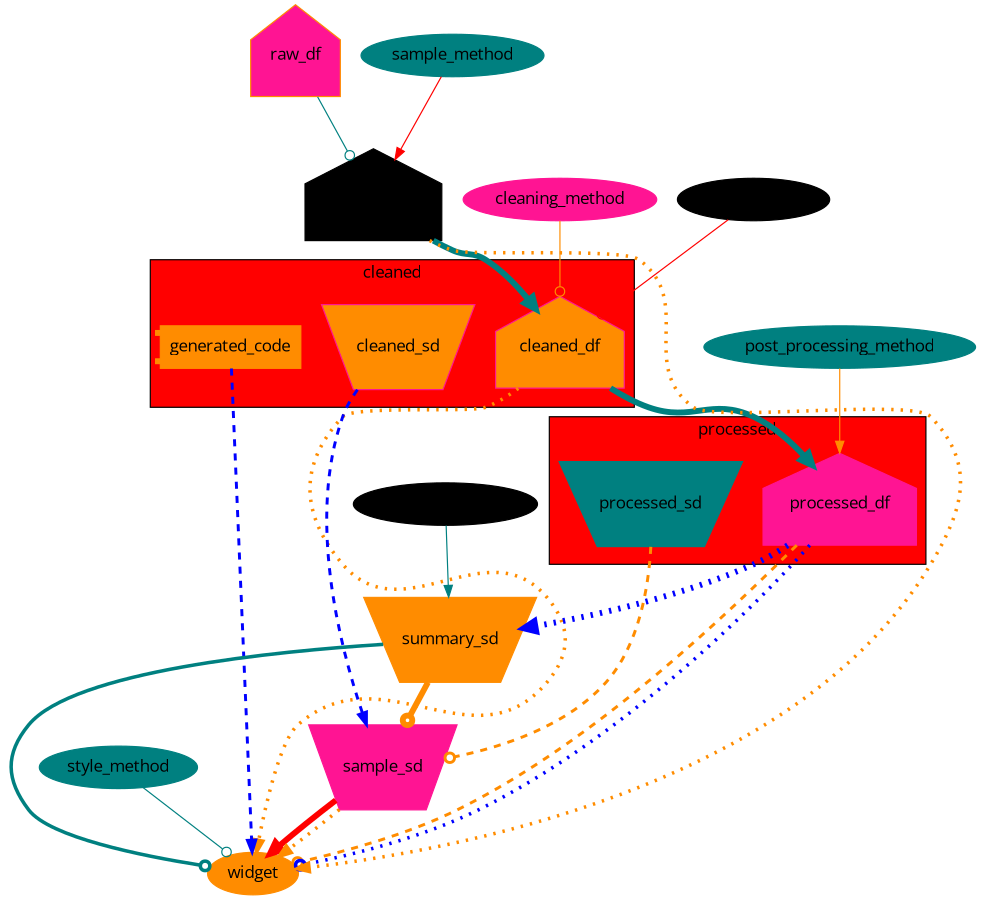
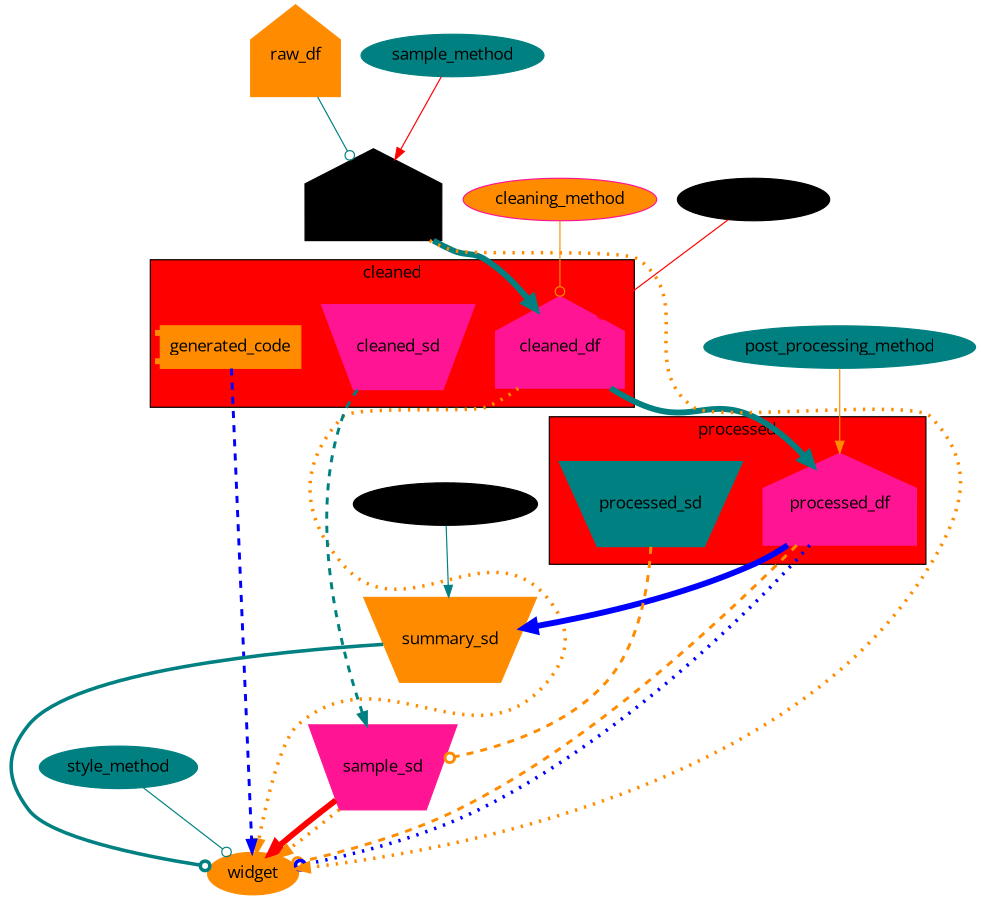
node "raw_df": fillcolor deeppink -> darkorange
node "cleaning_method": fillcolor deeppink -> darkorange
node "cleaned_sd": fillcolor darkorange -> deeppink
node "cleaned_df": fillcolor darkorange -> deeppink
edge "cleaned_sd" -> "sample_sd": color blue -> teal
edge "processed_df" -> "summary_sd": style dotted -> solid
edge "summary_sd" -> "sample_sd": removed
